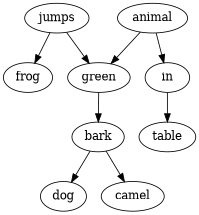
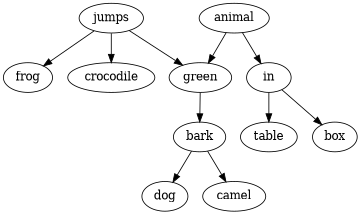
node "crocodile": added
node "box": added
